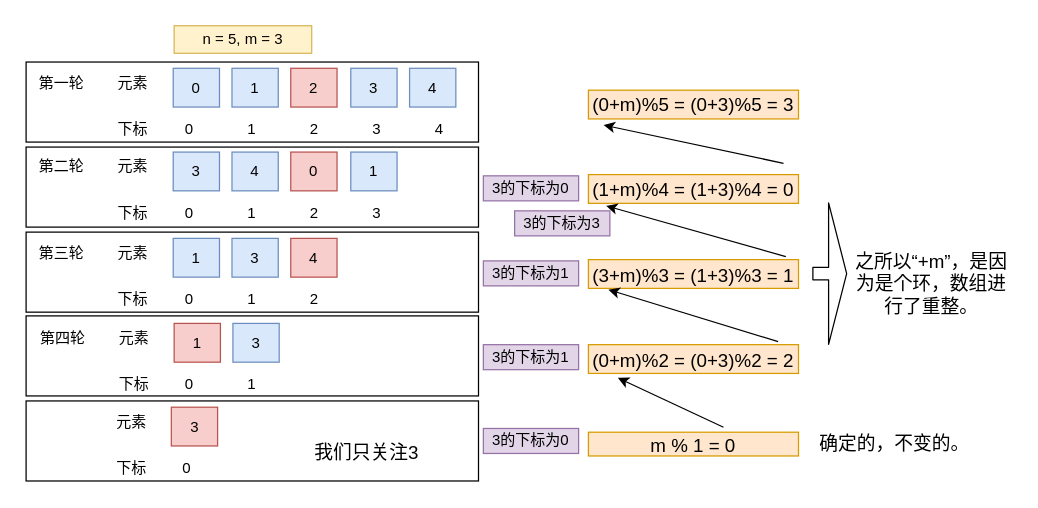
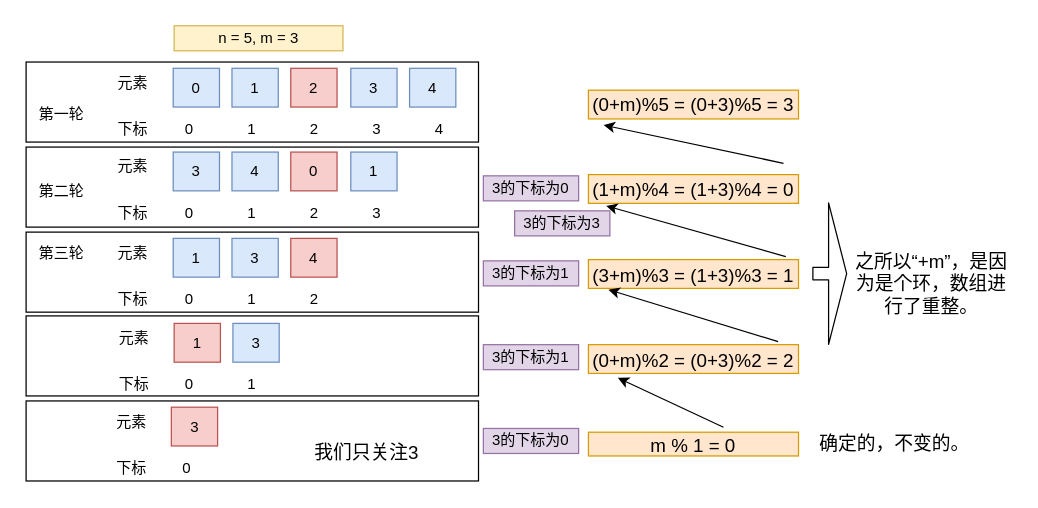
node "n = 5, m = 3": size 138x28 -> 169x25
node "第一轮": moved (62, 83) -> (62, 114)
node "第二轮": moved (62, 167) -> (62, 192)
node "第四轮": removed
